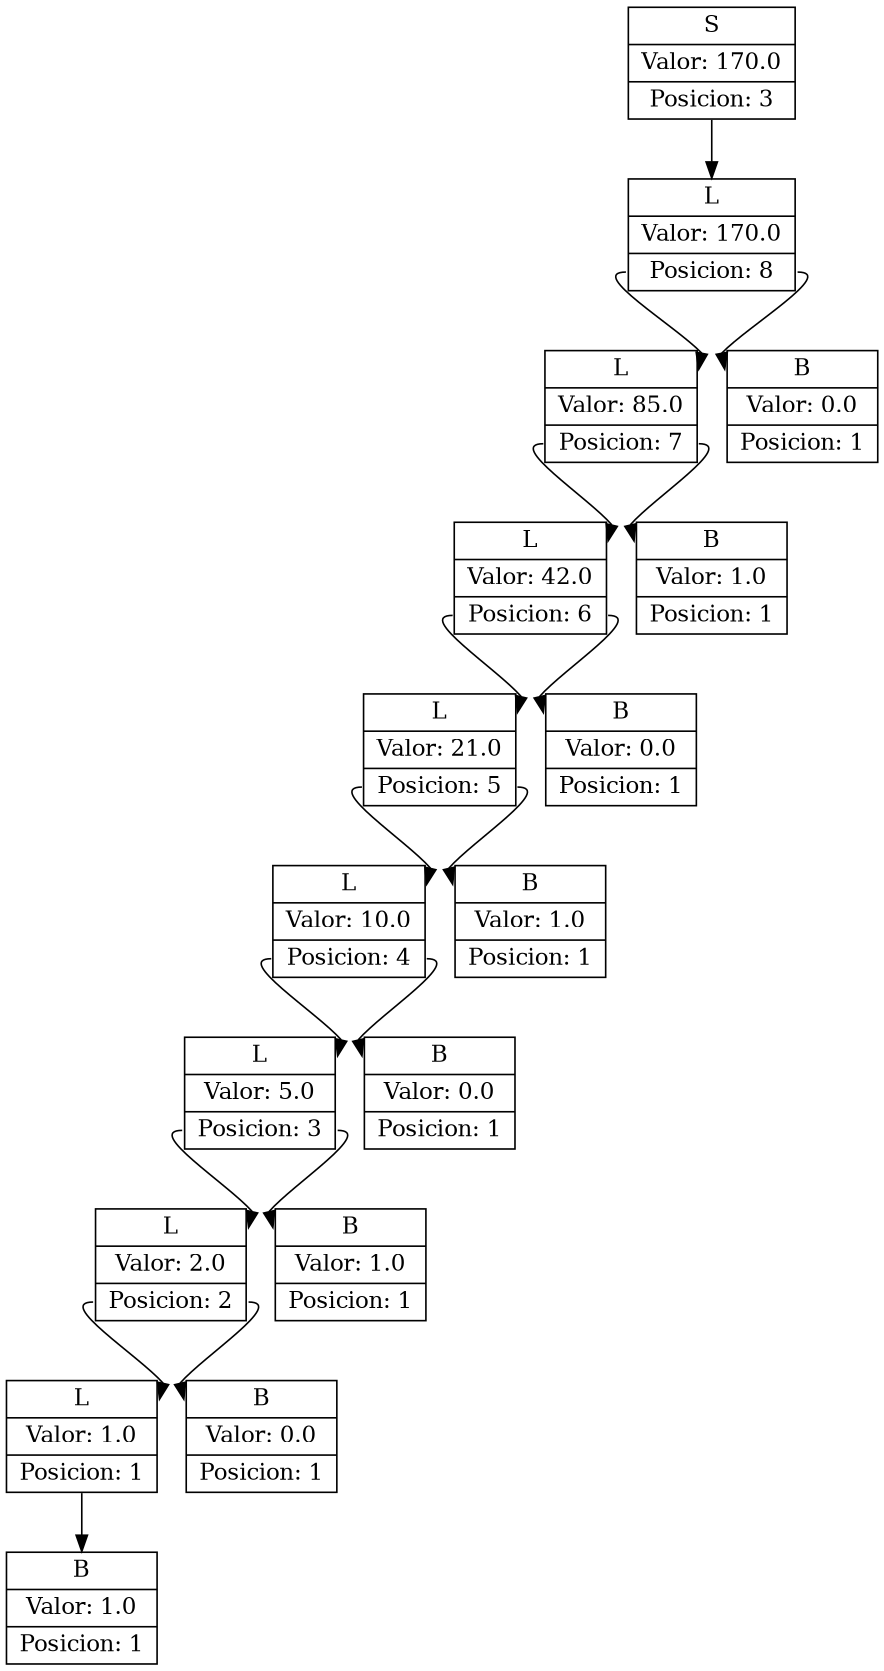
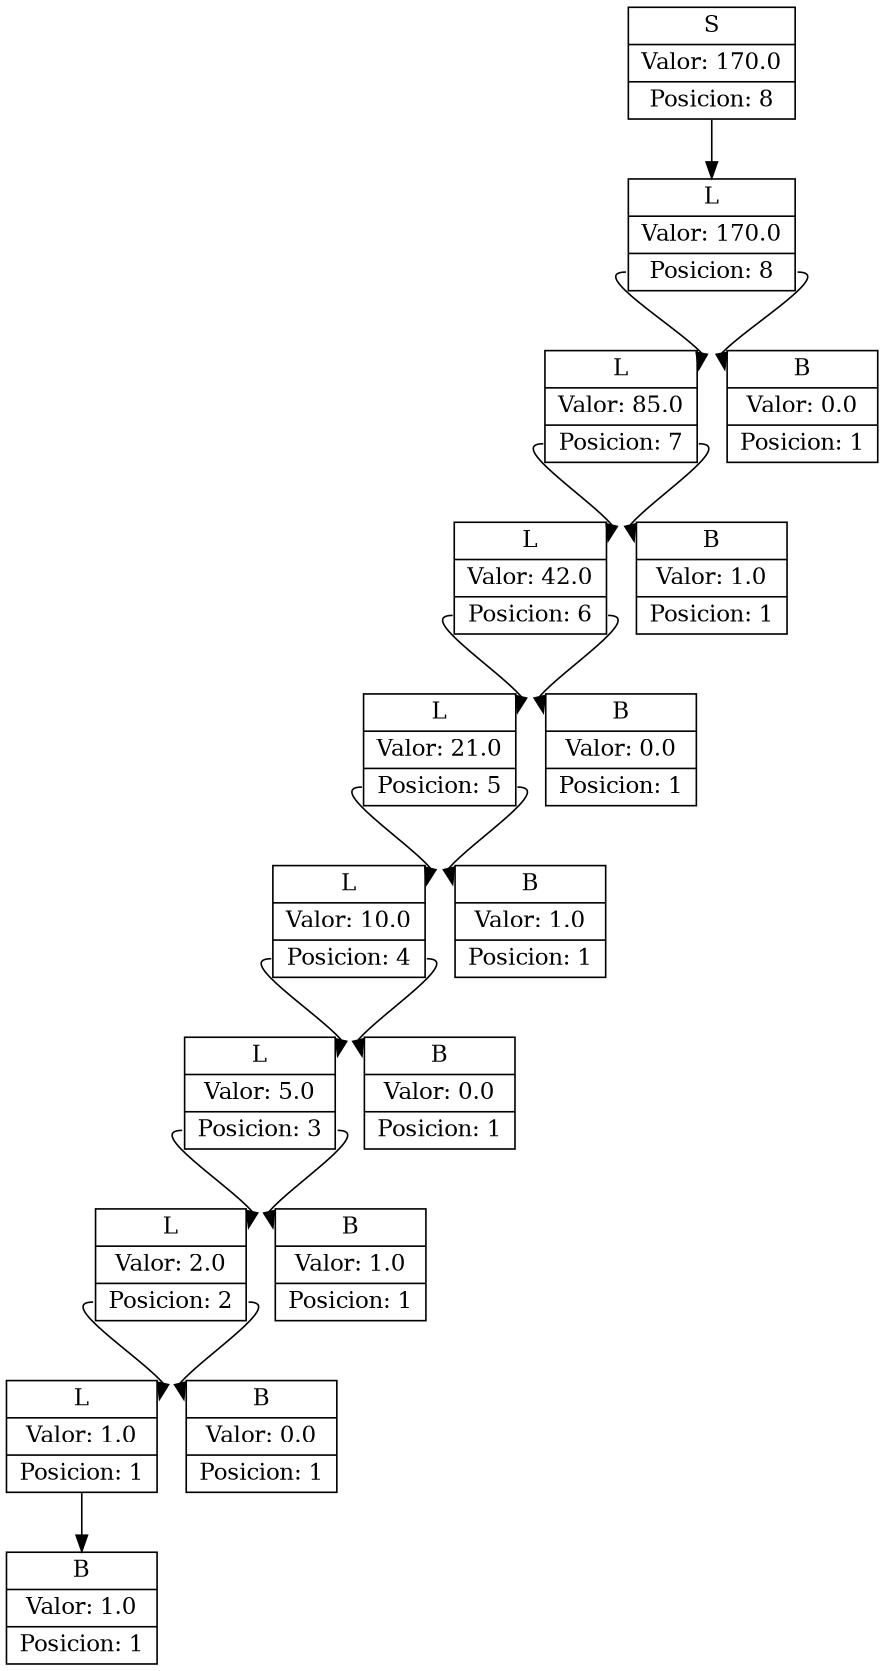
node "S": text "Posicion: 3" -> "Posicion: 8"
